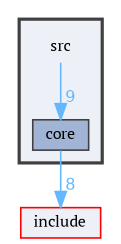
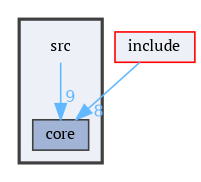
edge "core" -> "include": reversed
